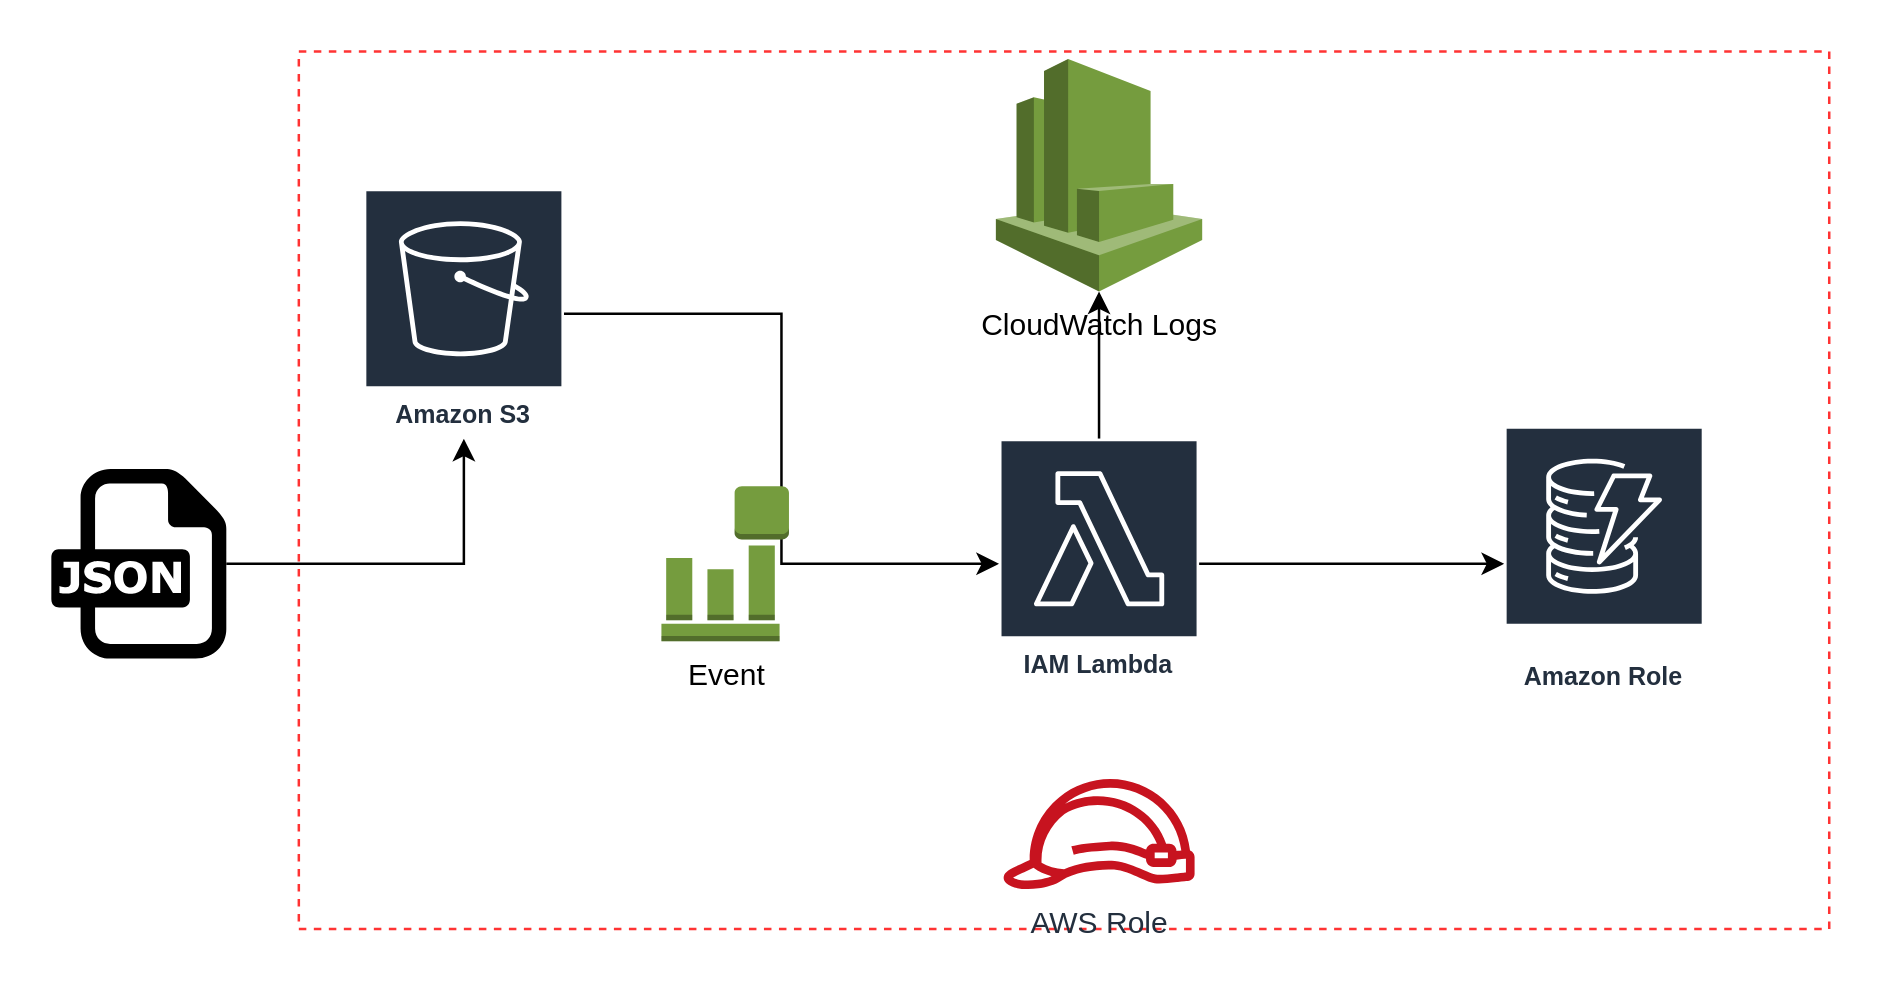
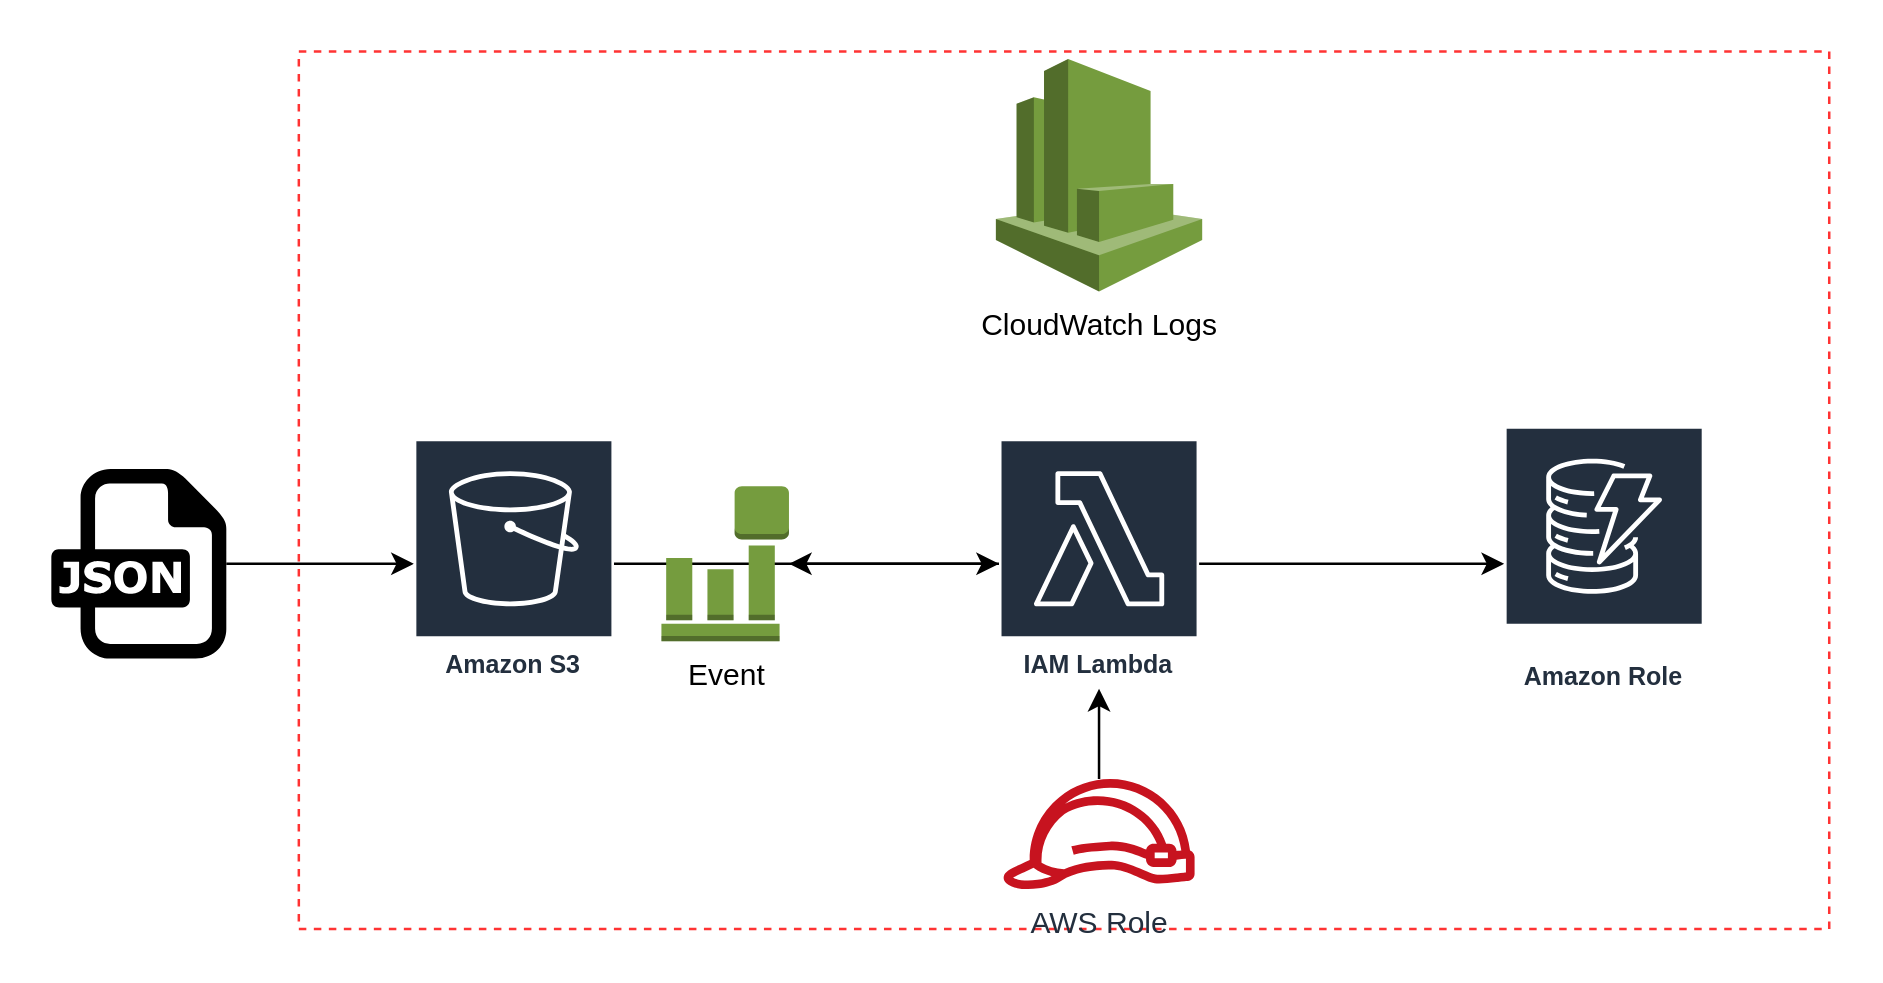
node "Amazon S3": moved (464, 314) -> (514, 564)
edge "IAM Lambda" -> "CloudWatch Logs": now "IAM Lambda" -> "Event"
edge "AWS Role" -> "IAM Lambda": added
